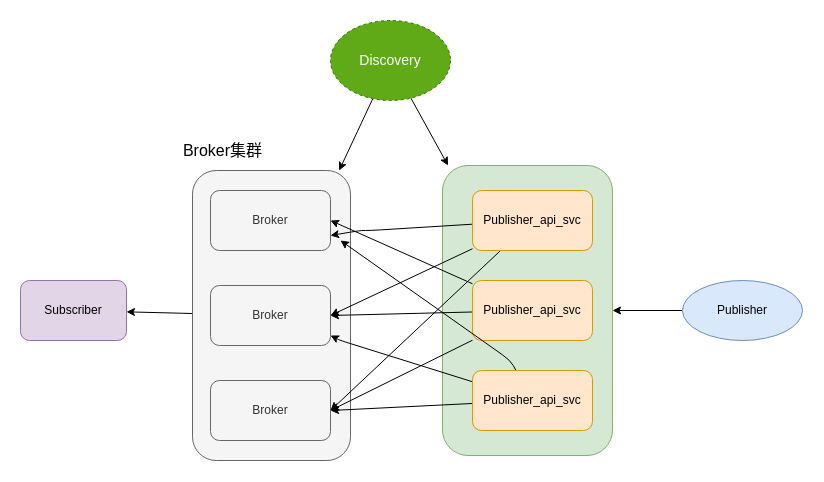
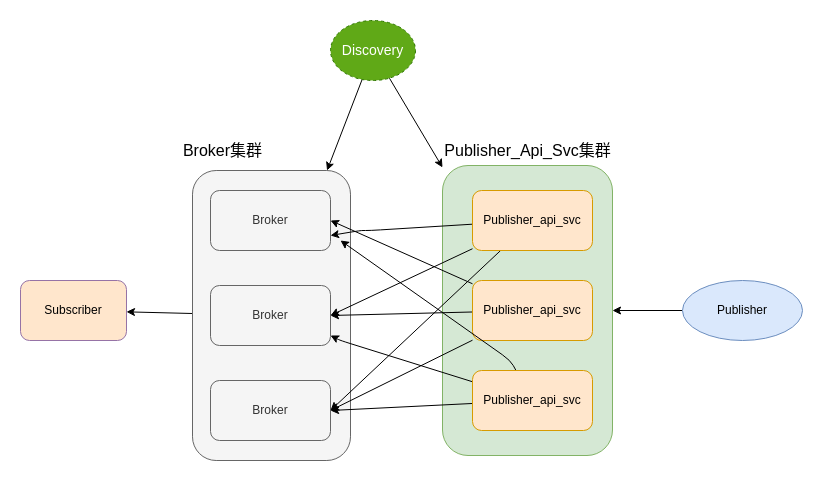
node "Discovery": size 120x80 -> 85x60
node "Publisher_Api_Svc集群": added
node "Subscriber": fillcolor #e1d5e7 -> #ffe6cc
